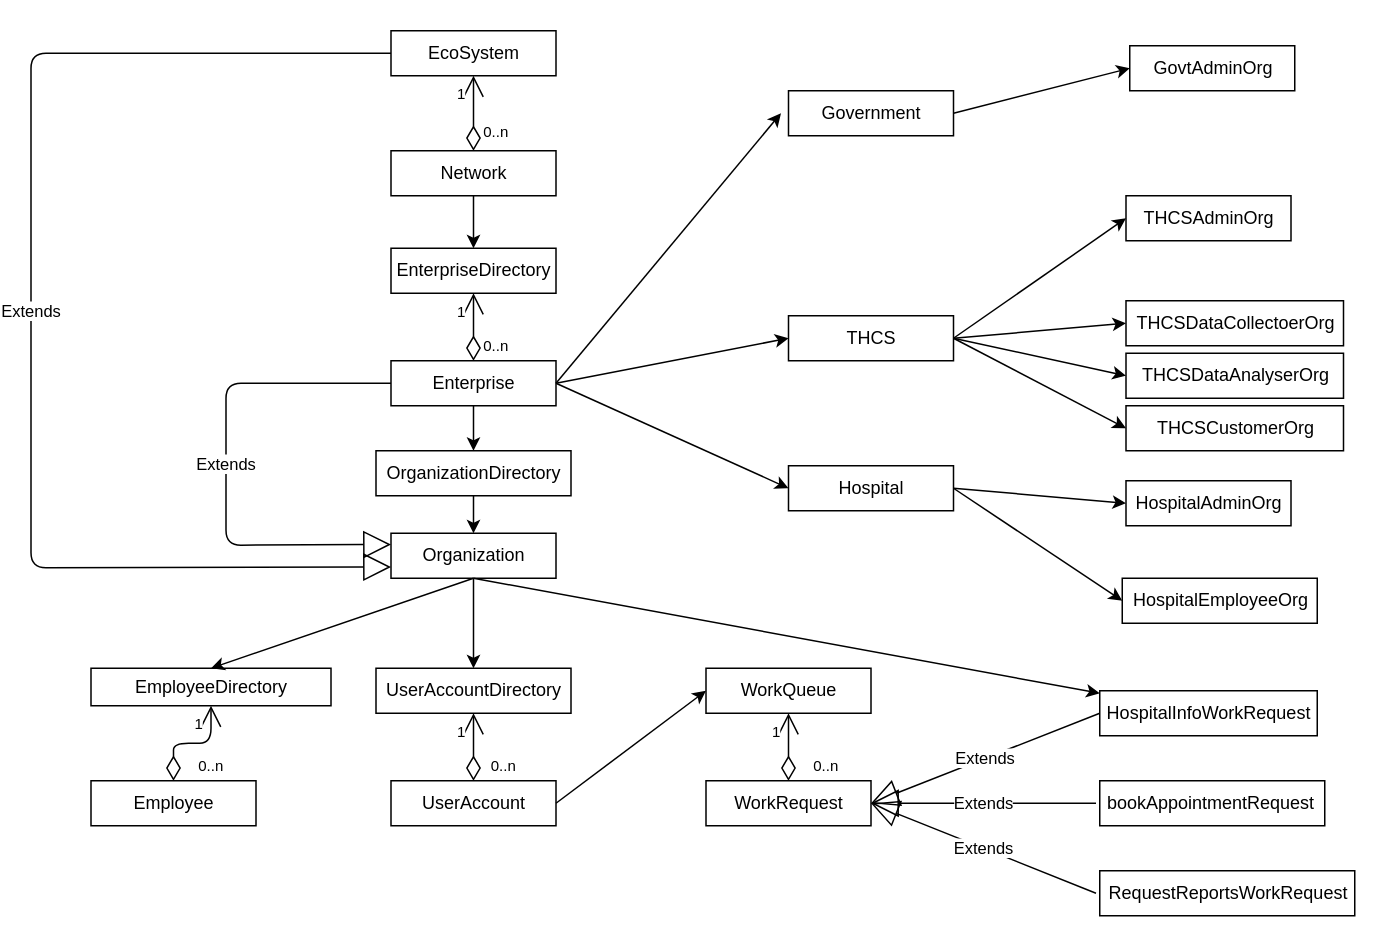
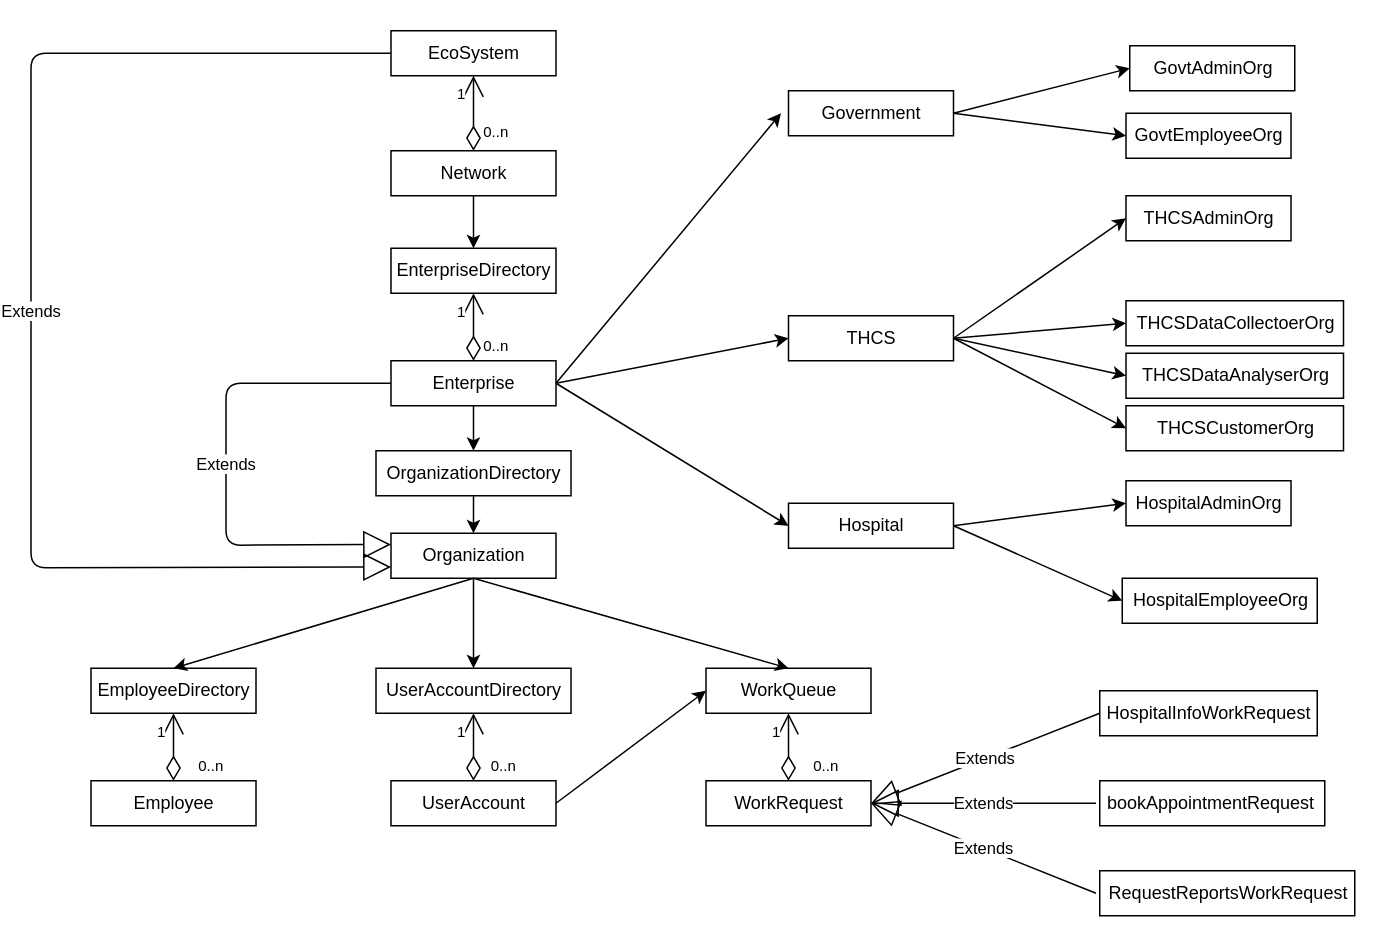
edge "Government" -> "GovtEmployeeOrg": added
node "GovtEmployeeOrg": added
node "Hospital": moved (871, 488) -> (871, 526)
edge "Organization" -> "HospitalInfoWorkRequest": now "Organization" -> "WorkQueue"
node "EmployeeDirectory": size 240x38 -> 165x45
